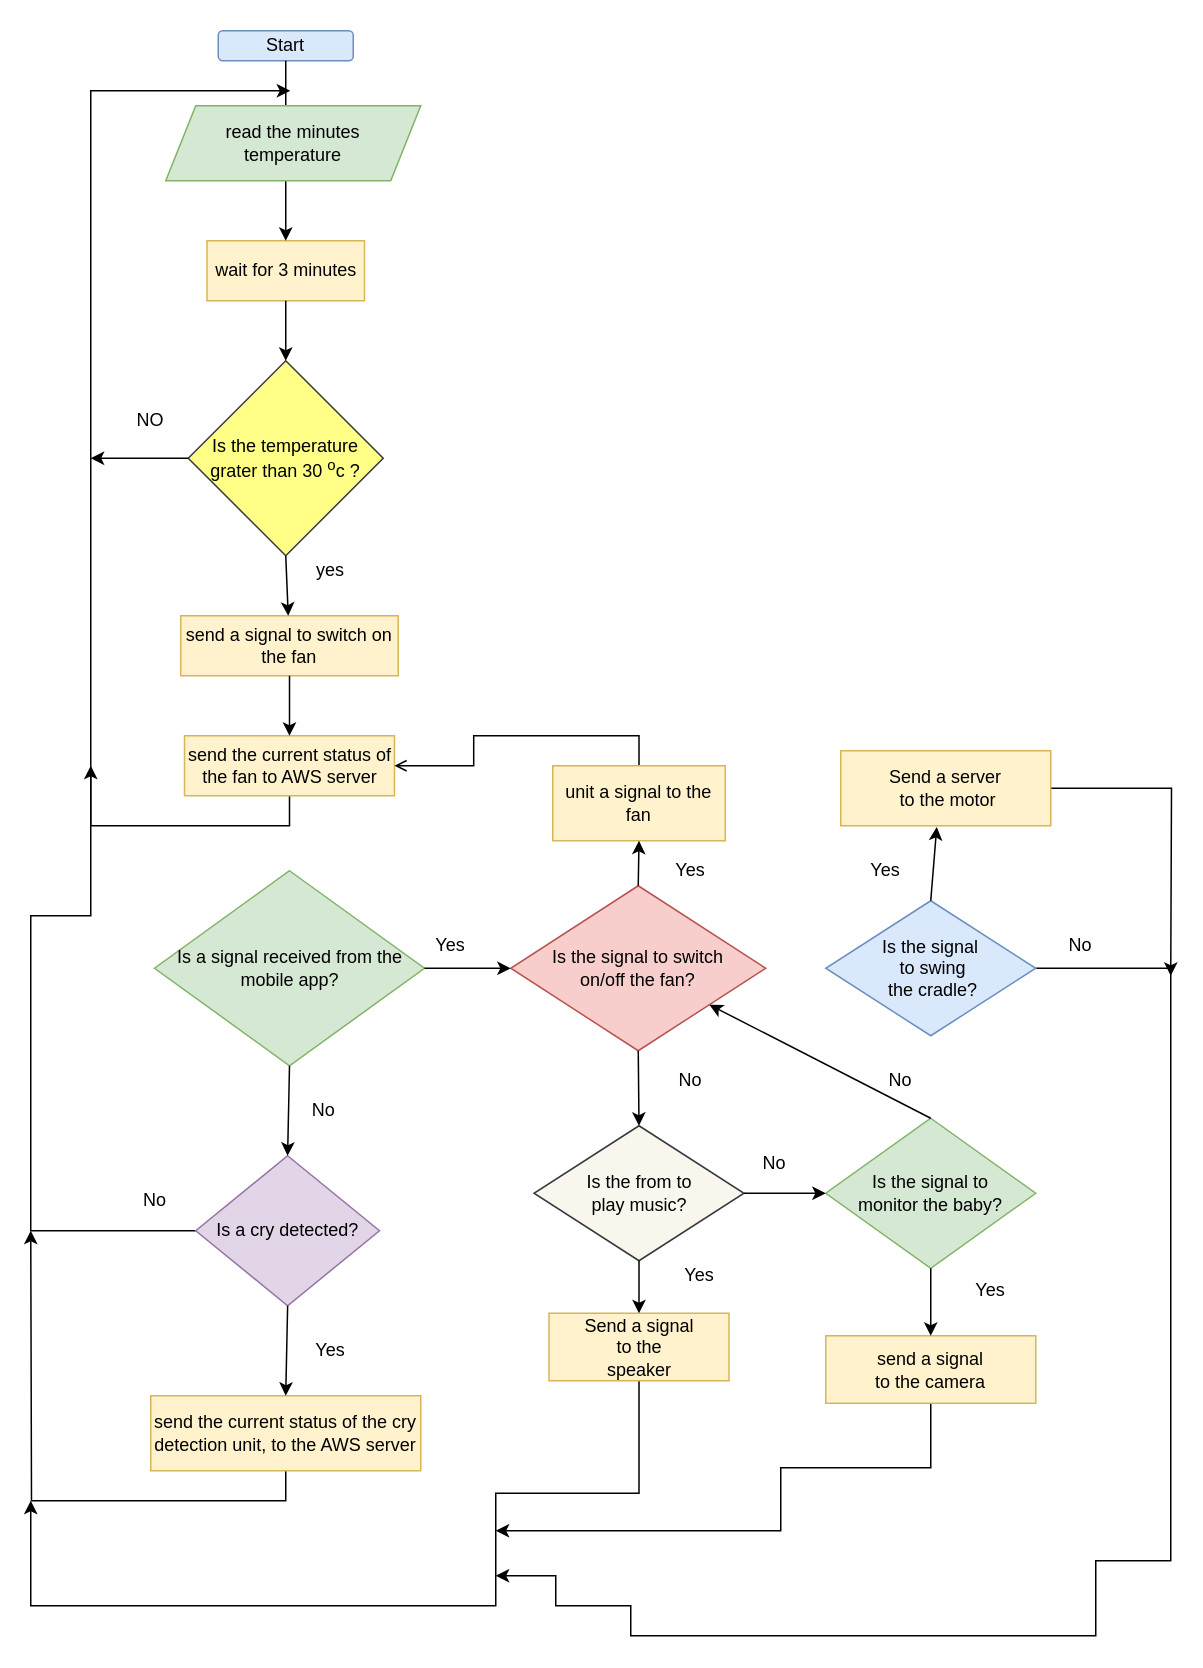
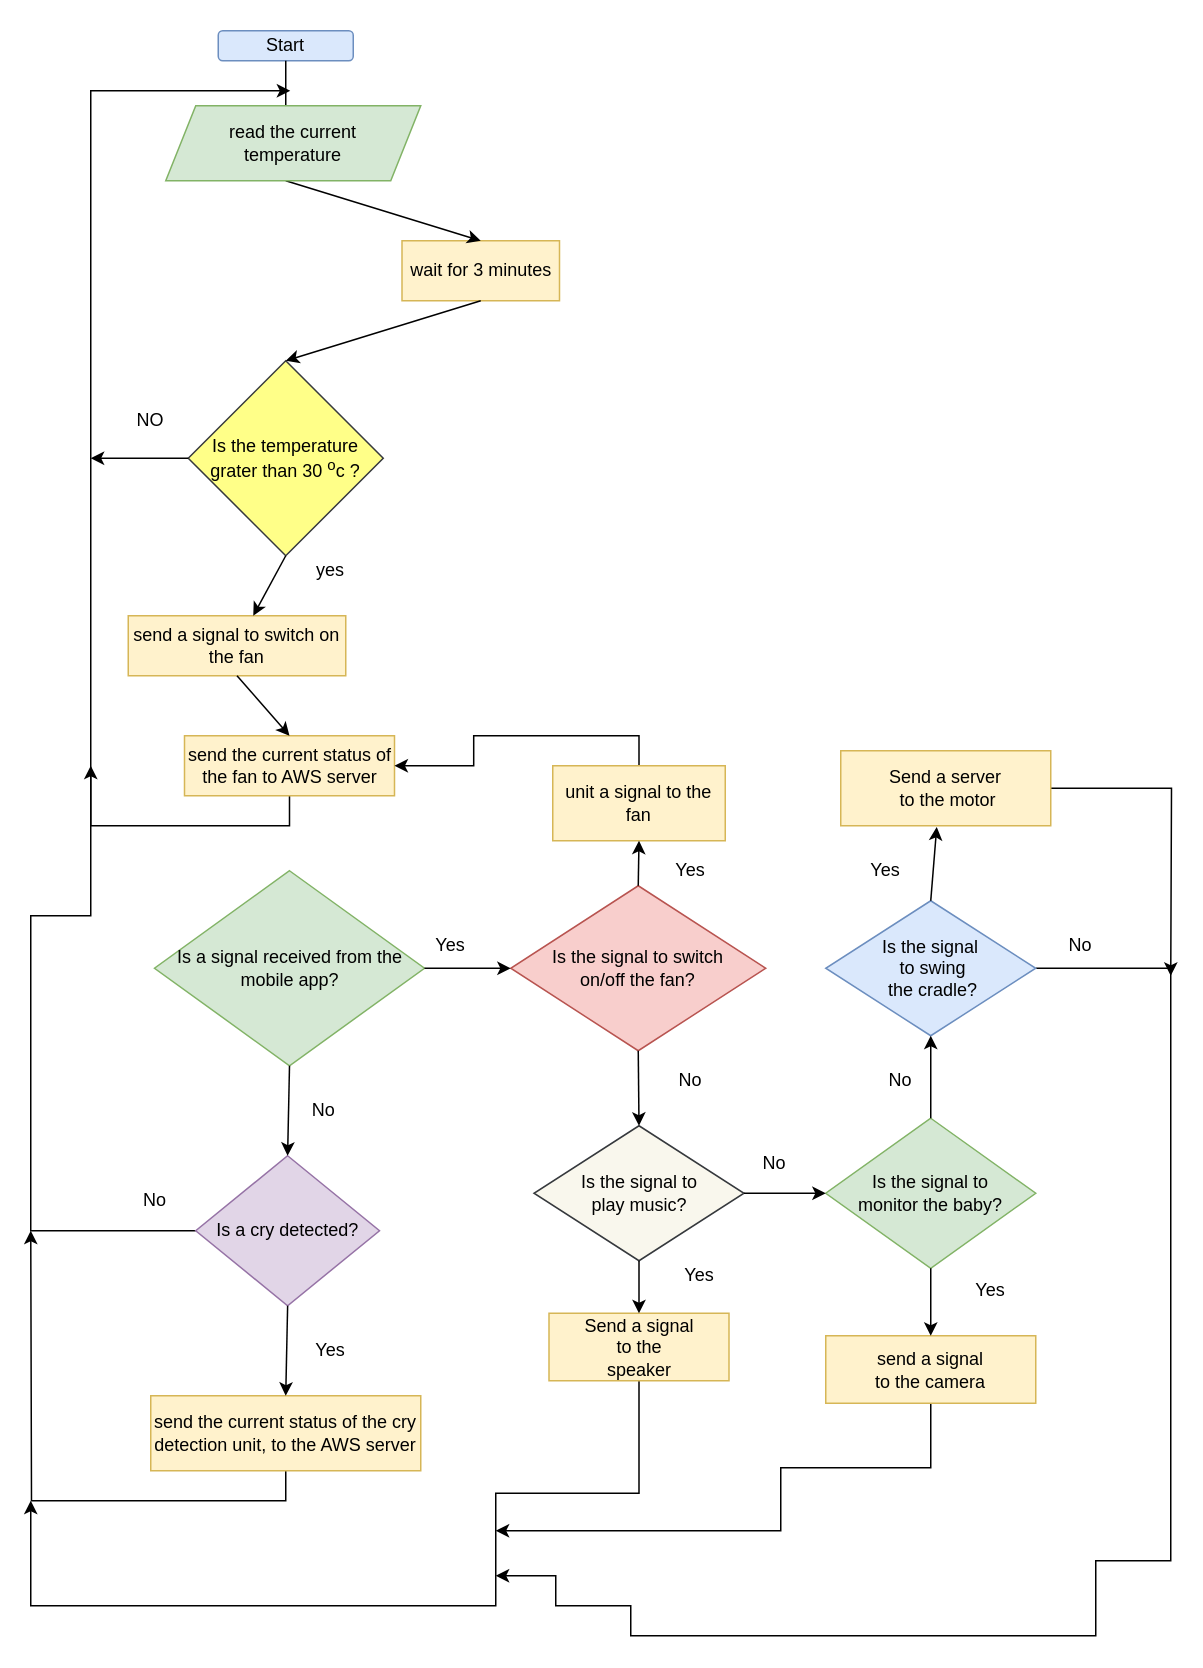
node "read the minutes temperature": label "read the minutes temperature" -> "read the current temperature"
node "wait for 3 minutes": moved (286, 271) -> (481, 271)
node "send a signal to switch on the fan": moved (290, 646) -> (237, 646)
edge "unit a signal to the fan" -> "send the current status of the fan to AWS server": arrowhead open -> classic
edge "Is the signal to monitor the baby?" -> "Is the signal to switch on/off the fan?": now "Is the signal to monitor the baby?" -> "Is the signal to swing the cradle?"
node "Is the from to play music?": label "Is the from to play music?" -> "Is the signal to play music?"
